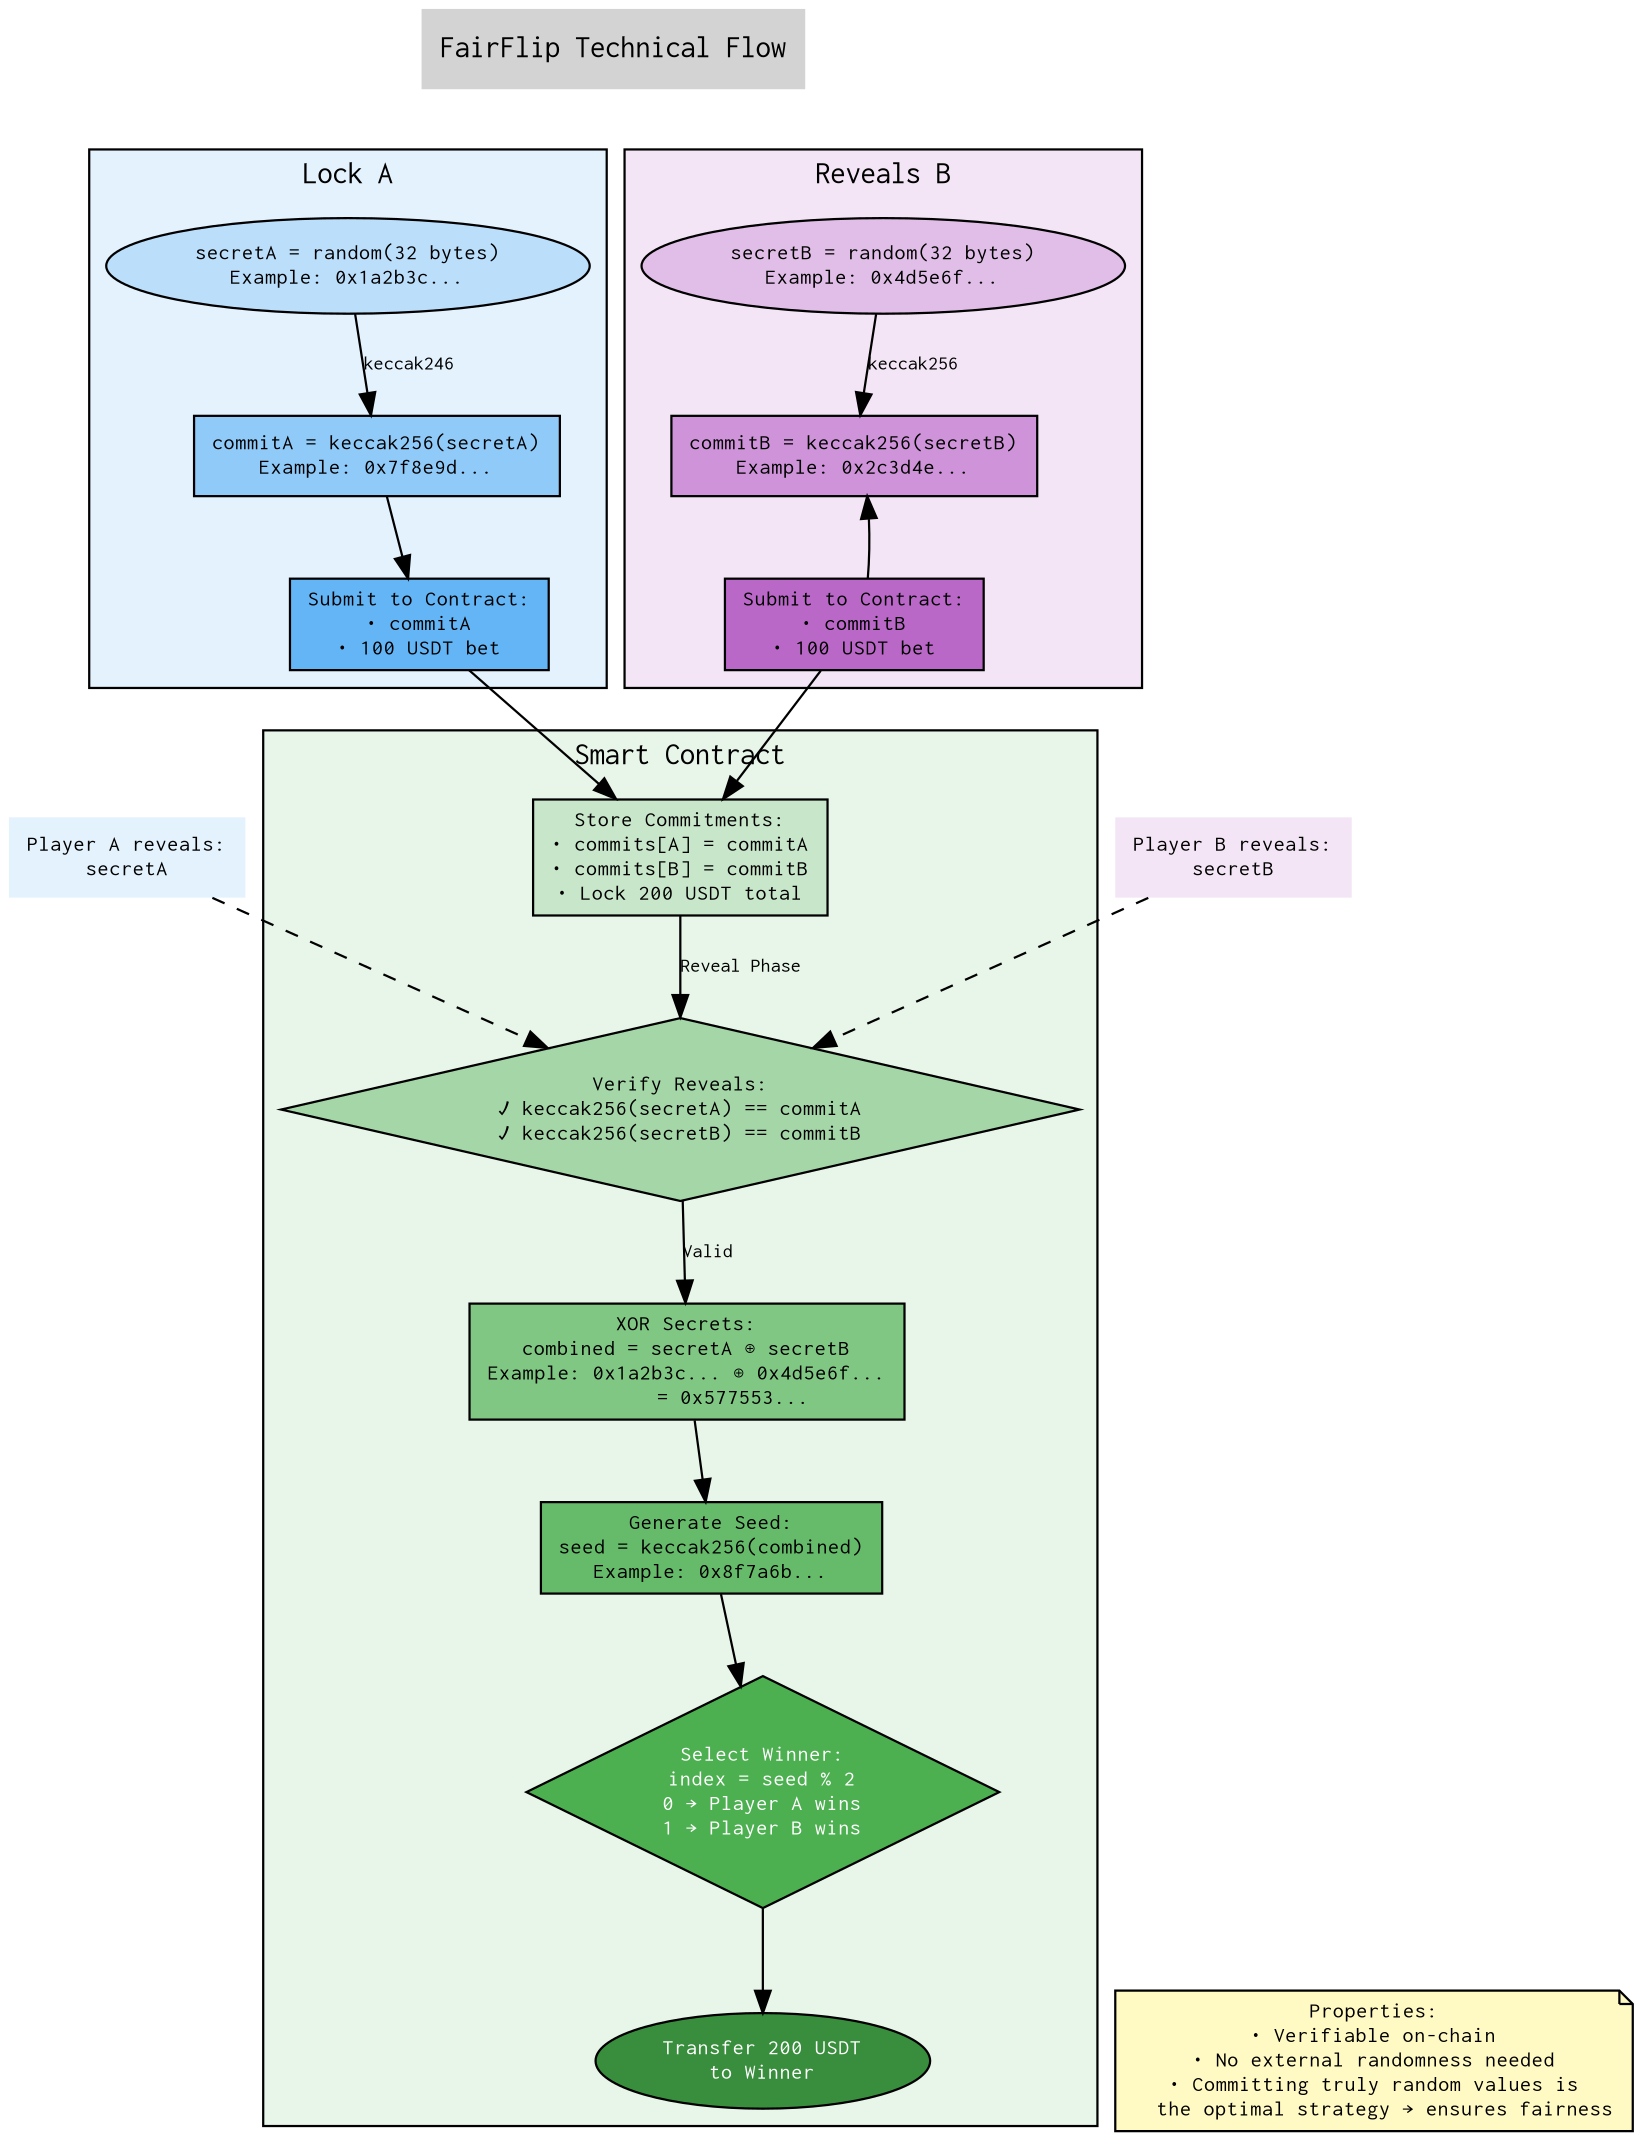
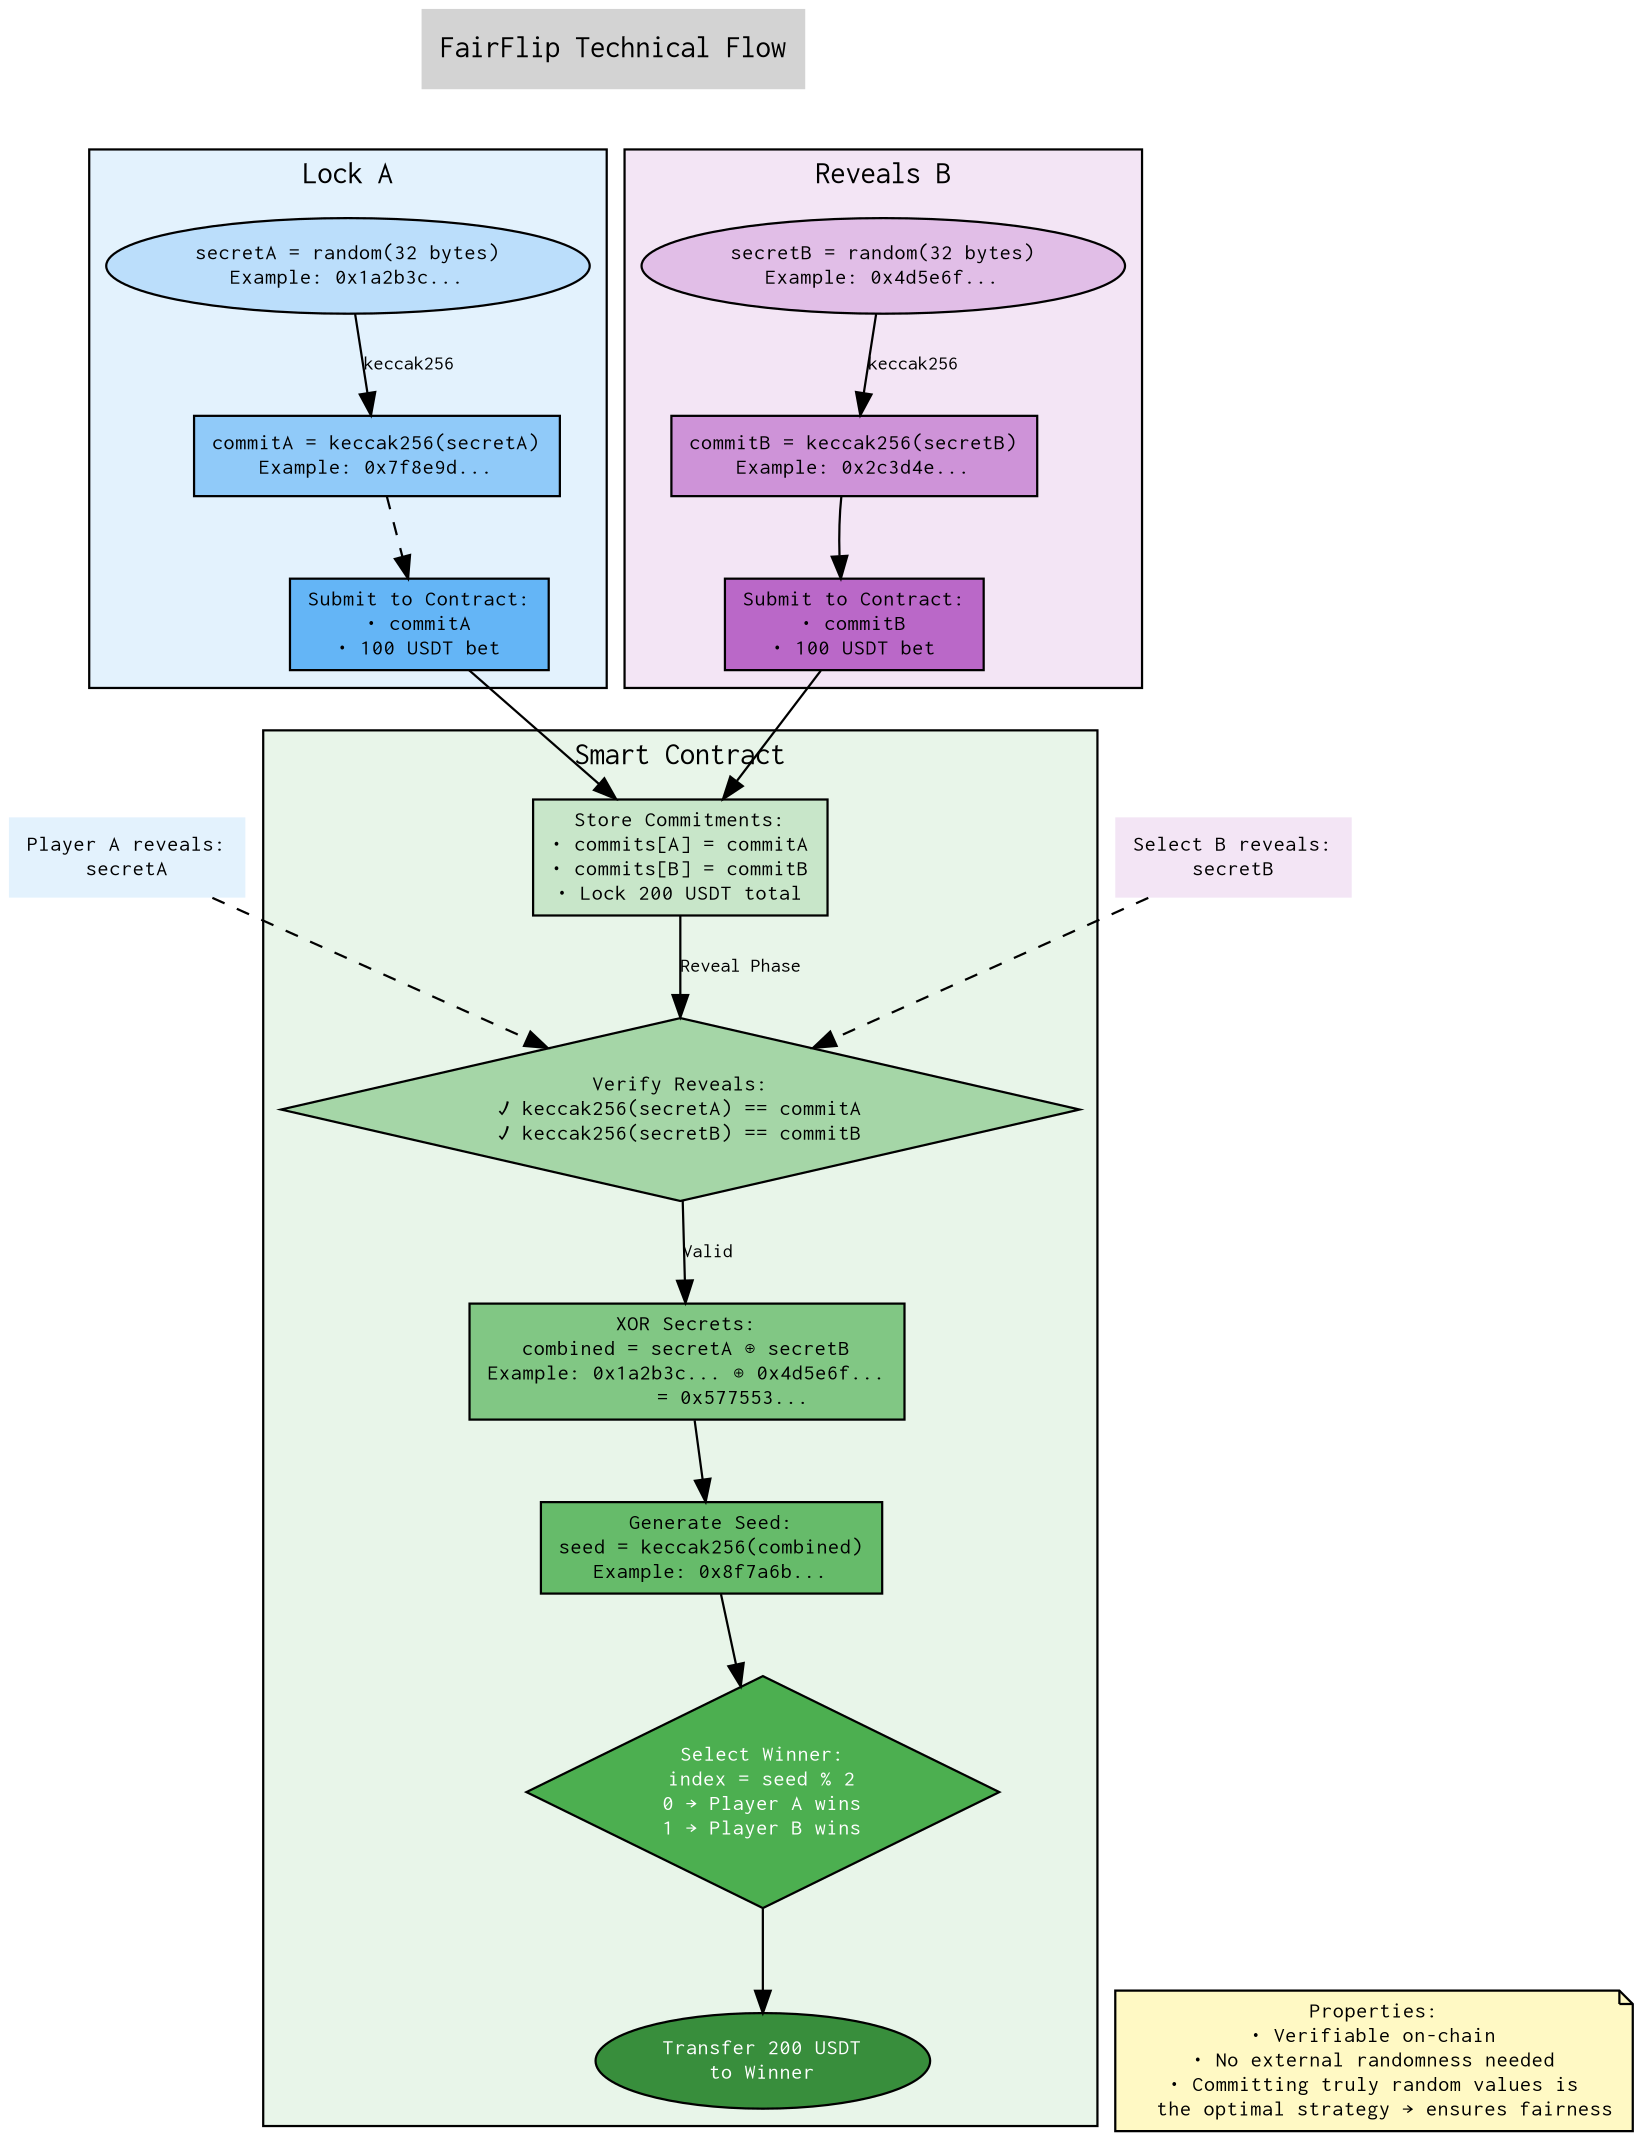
edge "secretA = random(32 bytes) Example: 0x1a2b3c..." -> "commitA = keccak256(secretA) Example: 0x7f8e9d...": label "keccak246" -> "keccak256"
edge "commitA = keccak256(secretA) Example: 0x7f8e9d..." -> "Submit to Contract: • commitA • 100 USDT bet": style solid -> dashed
edge "Submit to Contract: • commitB • 100 USDT bet" -> "commitB = keccak256(secretB) Example: 0x2c3d4e...": reversed
node "Player B reveals: secretB": label "Player B reveals: secretB" -> "Select B reveals: secretB"
